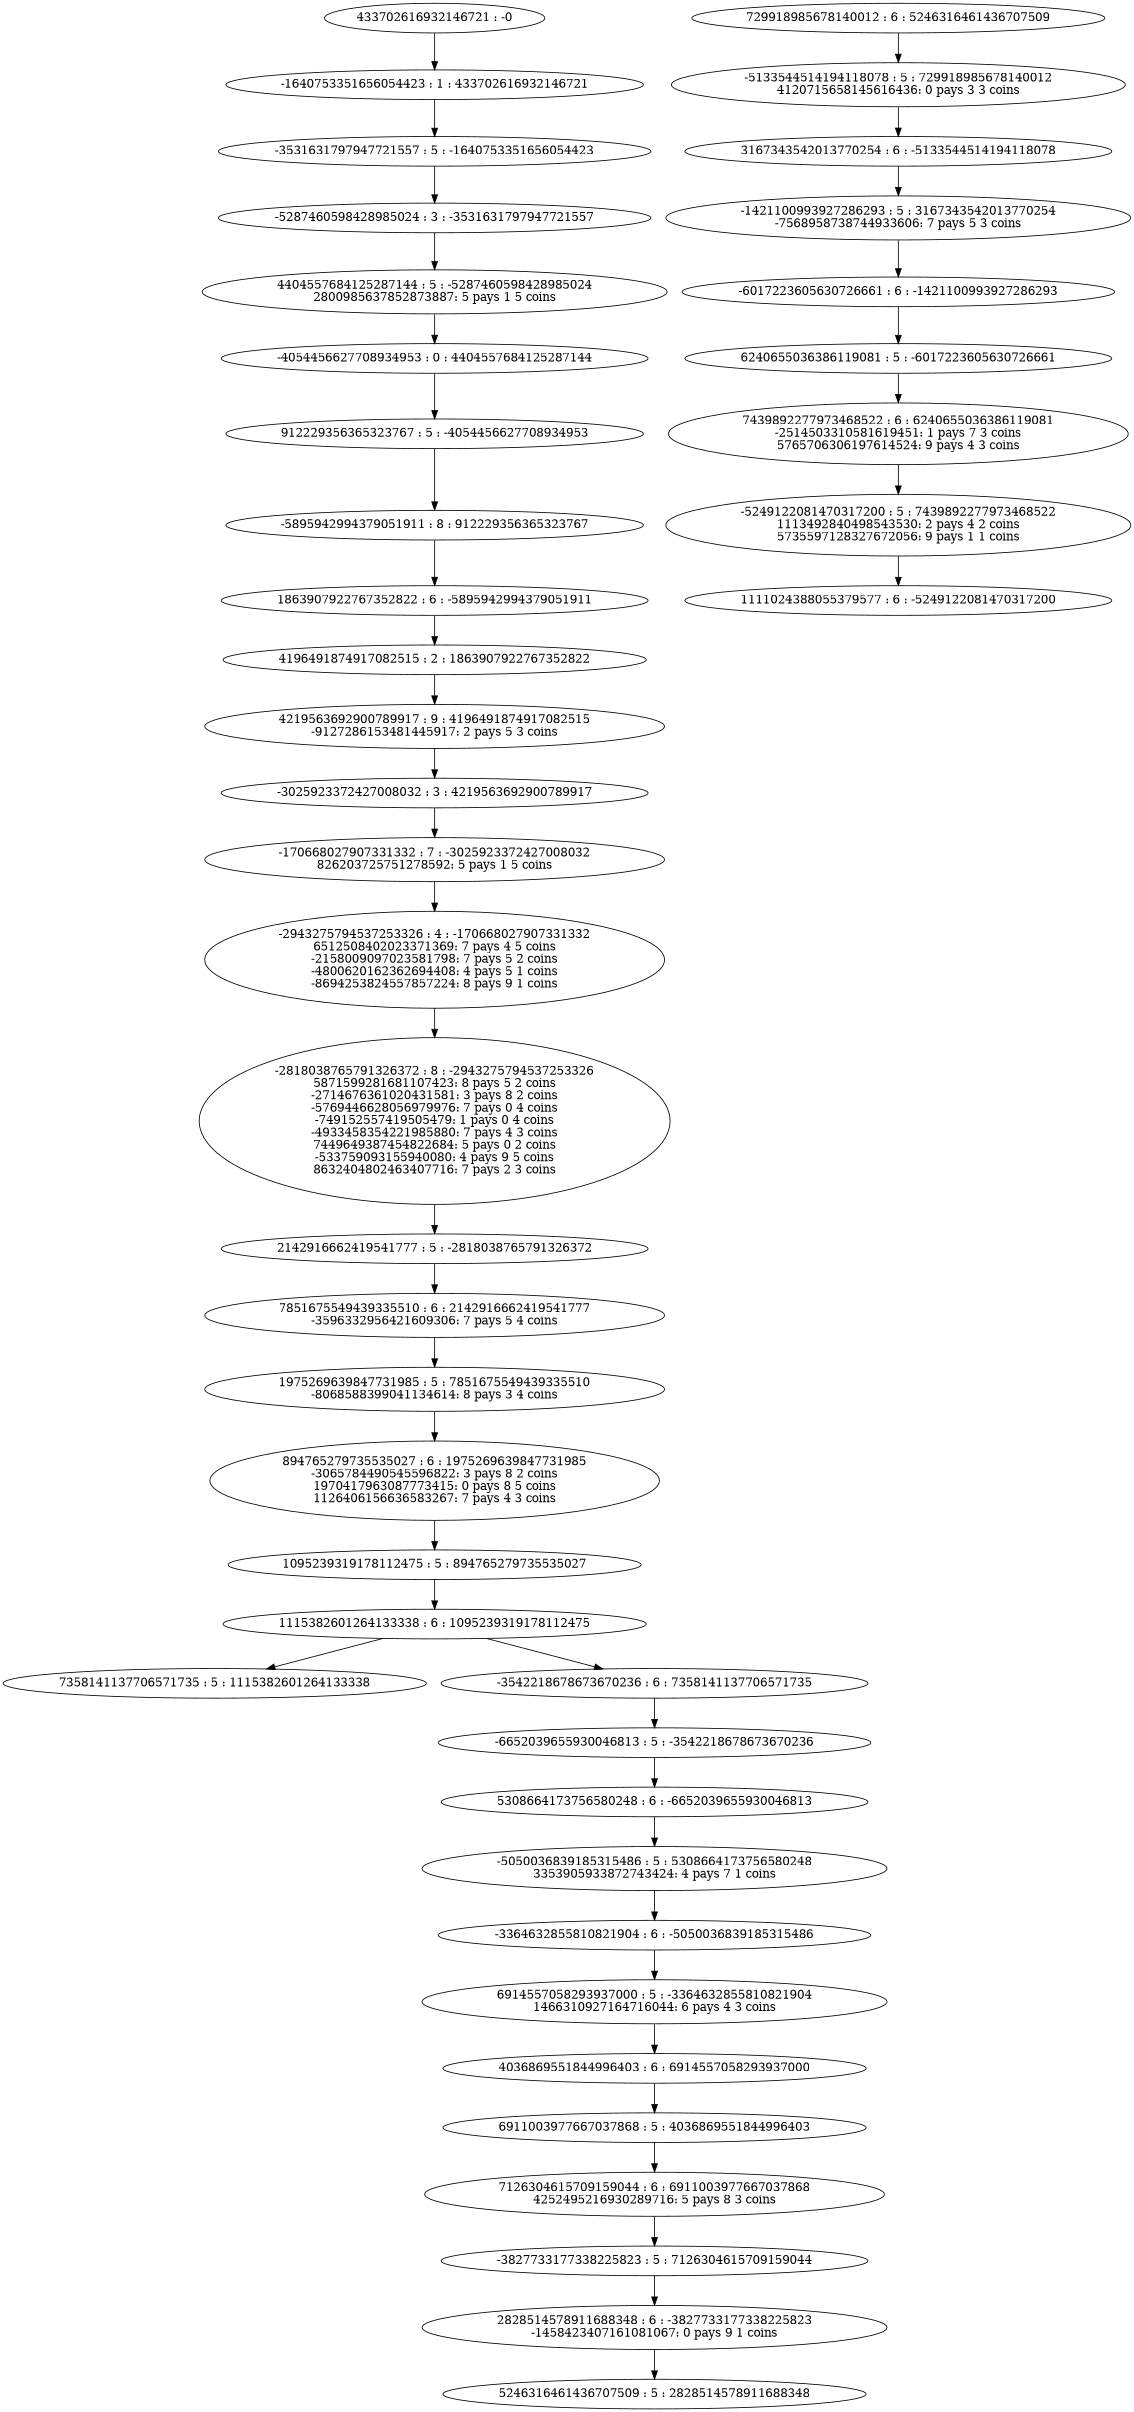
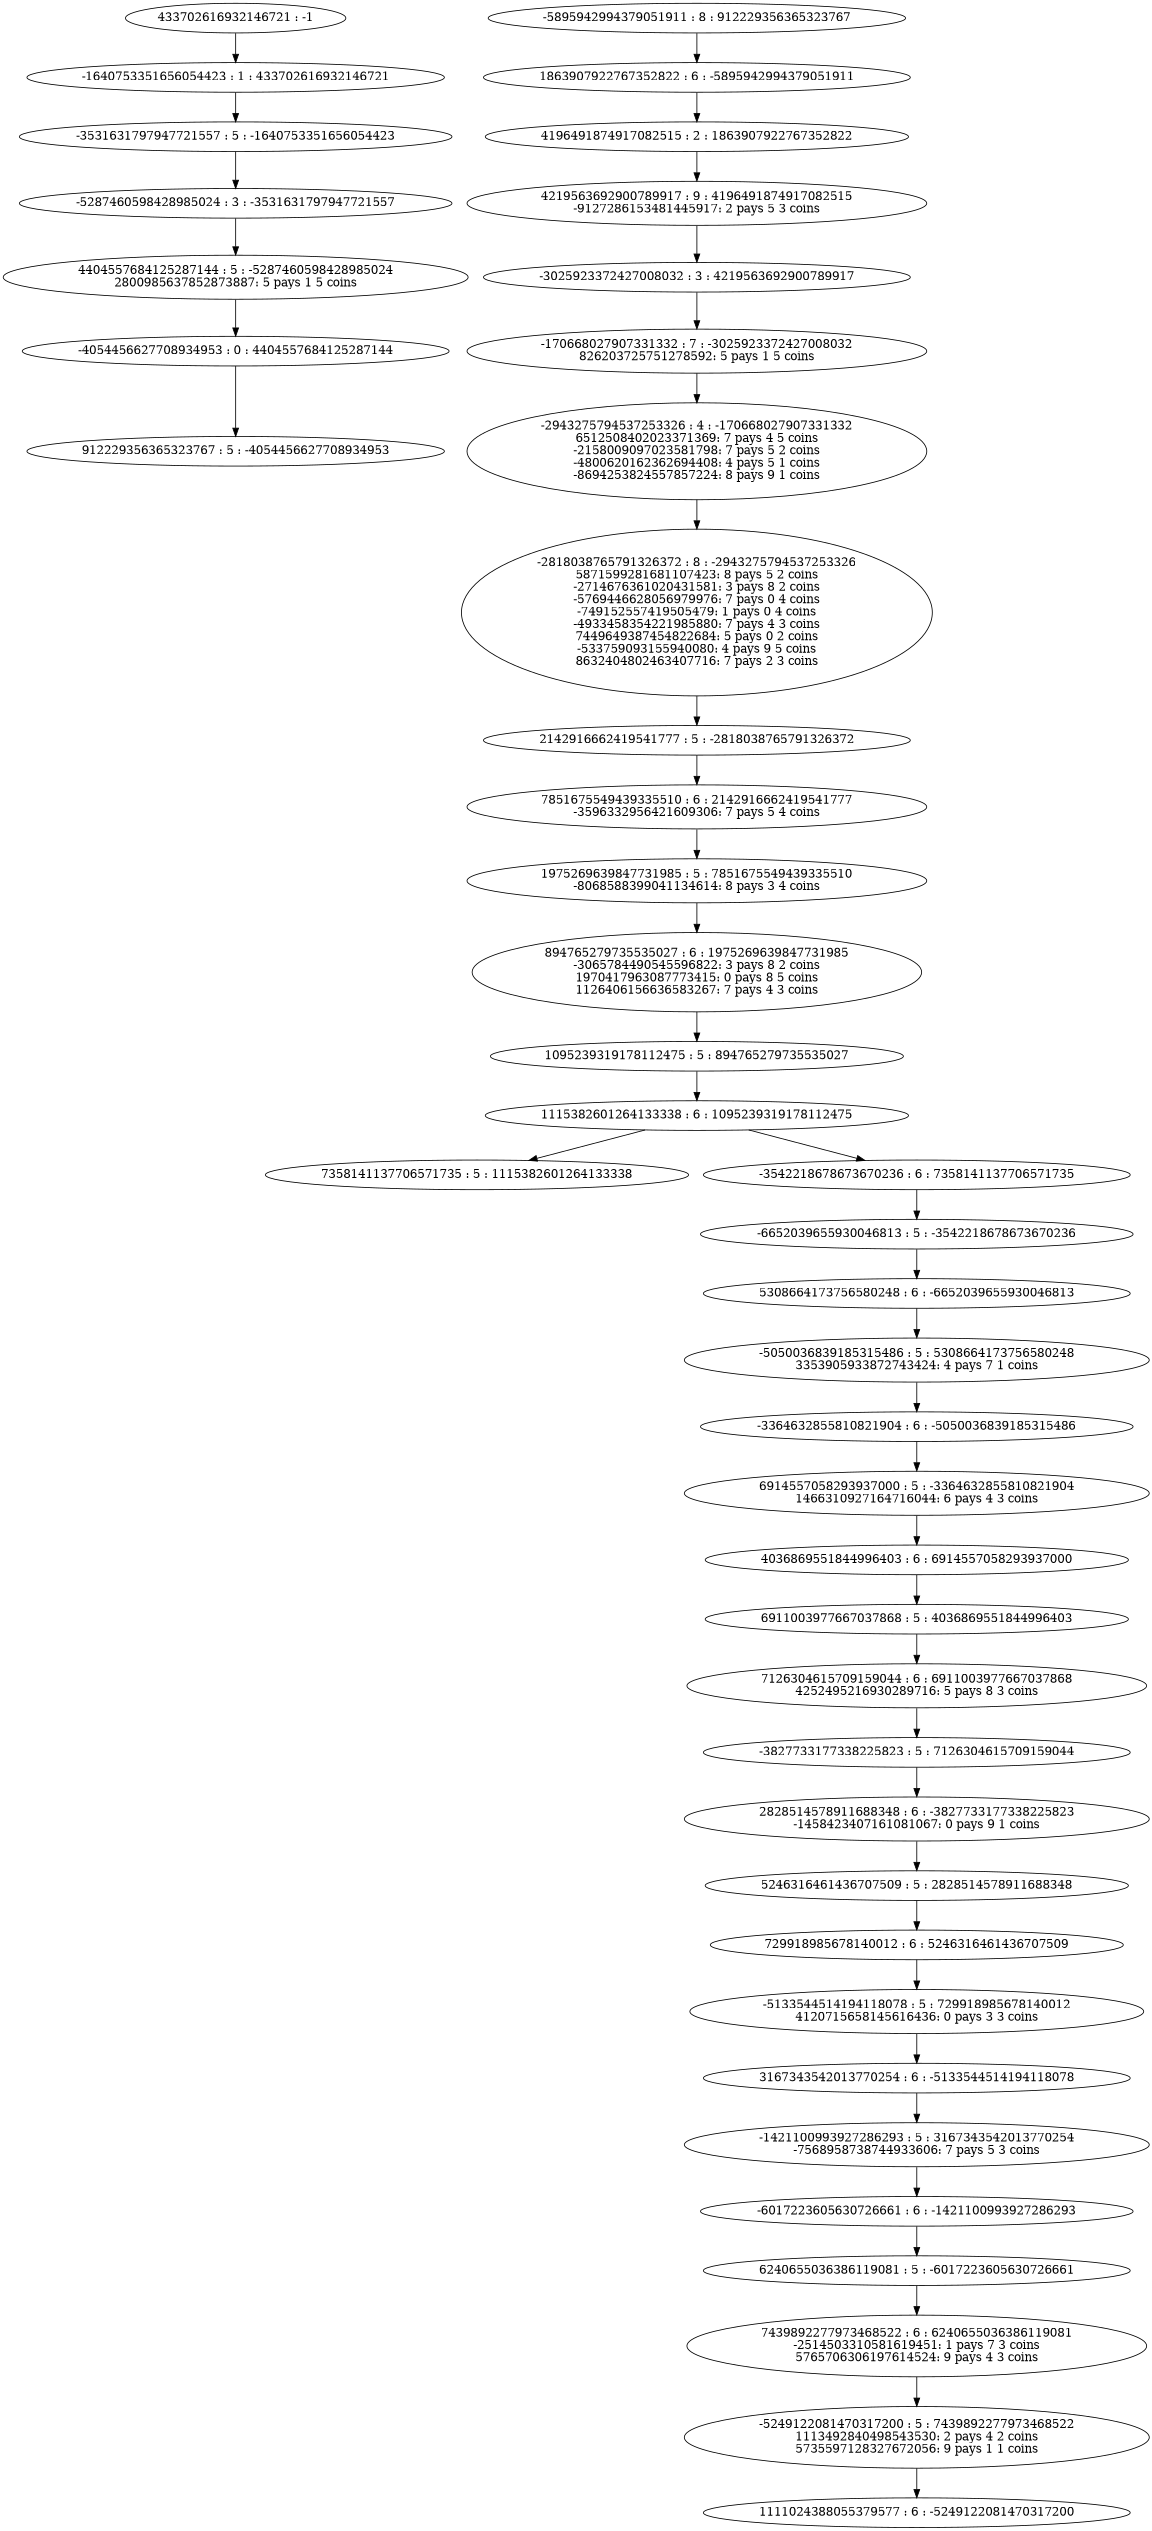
node "433702616932146721 : -0": label "433702616932146721 : -0" -> "433702616932146721 : -1"
edge "912229356365323767 : 5 : -4054456627708934953" -> "-5895942994379051911 : 8 : 912229356365323767": removed
edge "5246316461436707509 : 5 : 2828514578911688348" -> "729918985678140012 : 6 : 5246316461436707509": added
